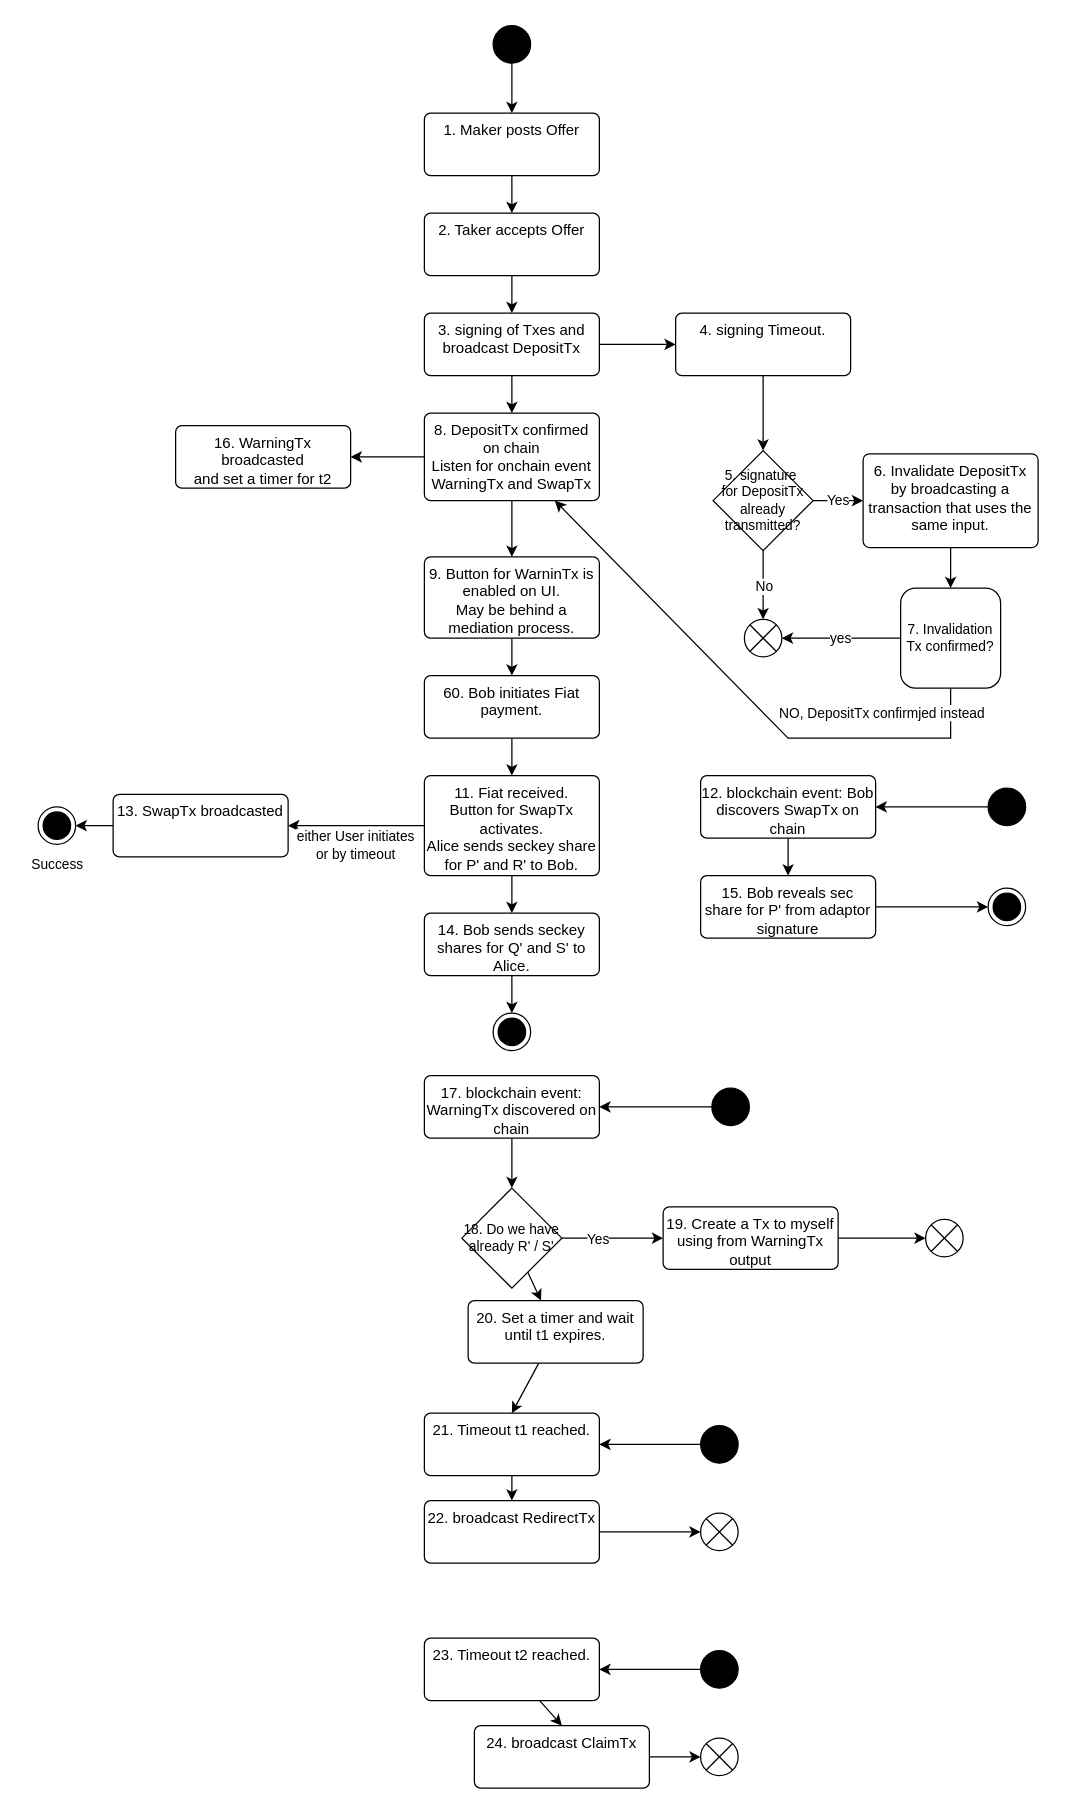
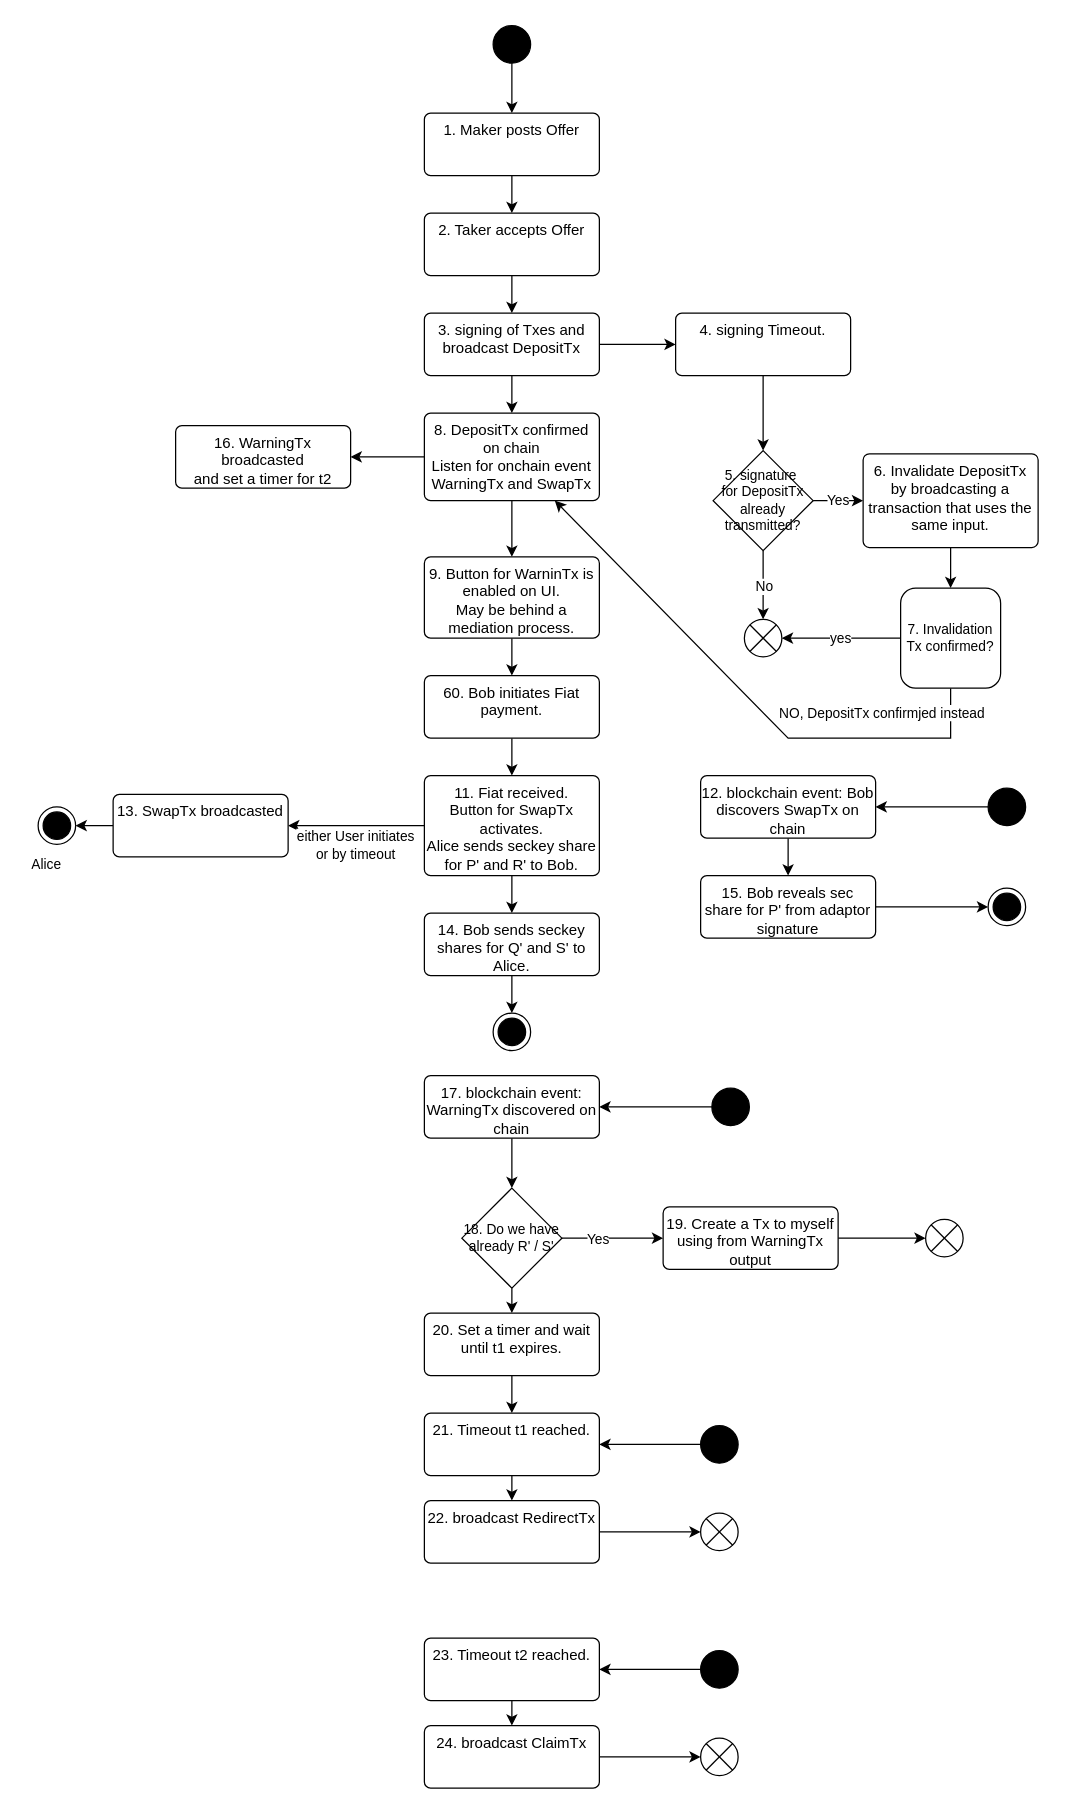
node "Success": label "Success" -> "Alice"
node "20. Set a timer and wait until t1 expires.": moved (556, 1332) -> (512, 1344)
node "24. broadcast ClaimTx": moved (562, 1757) -> (512, 1757)
